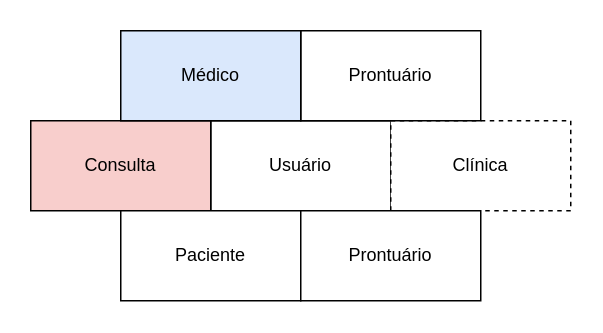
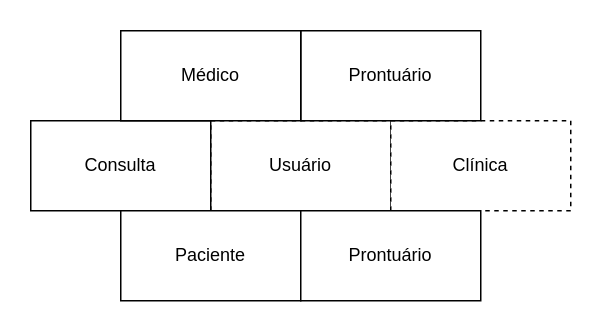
node "Médico": fillcolor #dae8fc -> #ffffff
node "Consulta": fillcolor #f8cecc -> #ffffff
node "Usuário": style solid -> dashed
